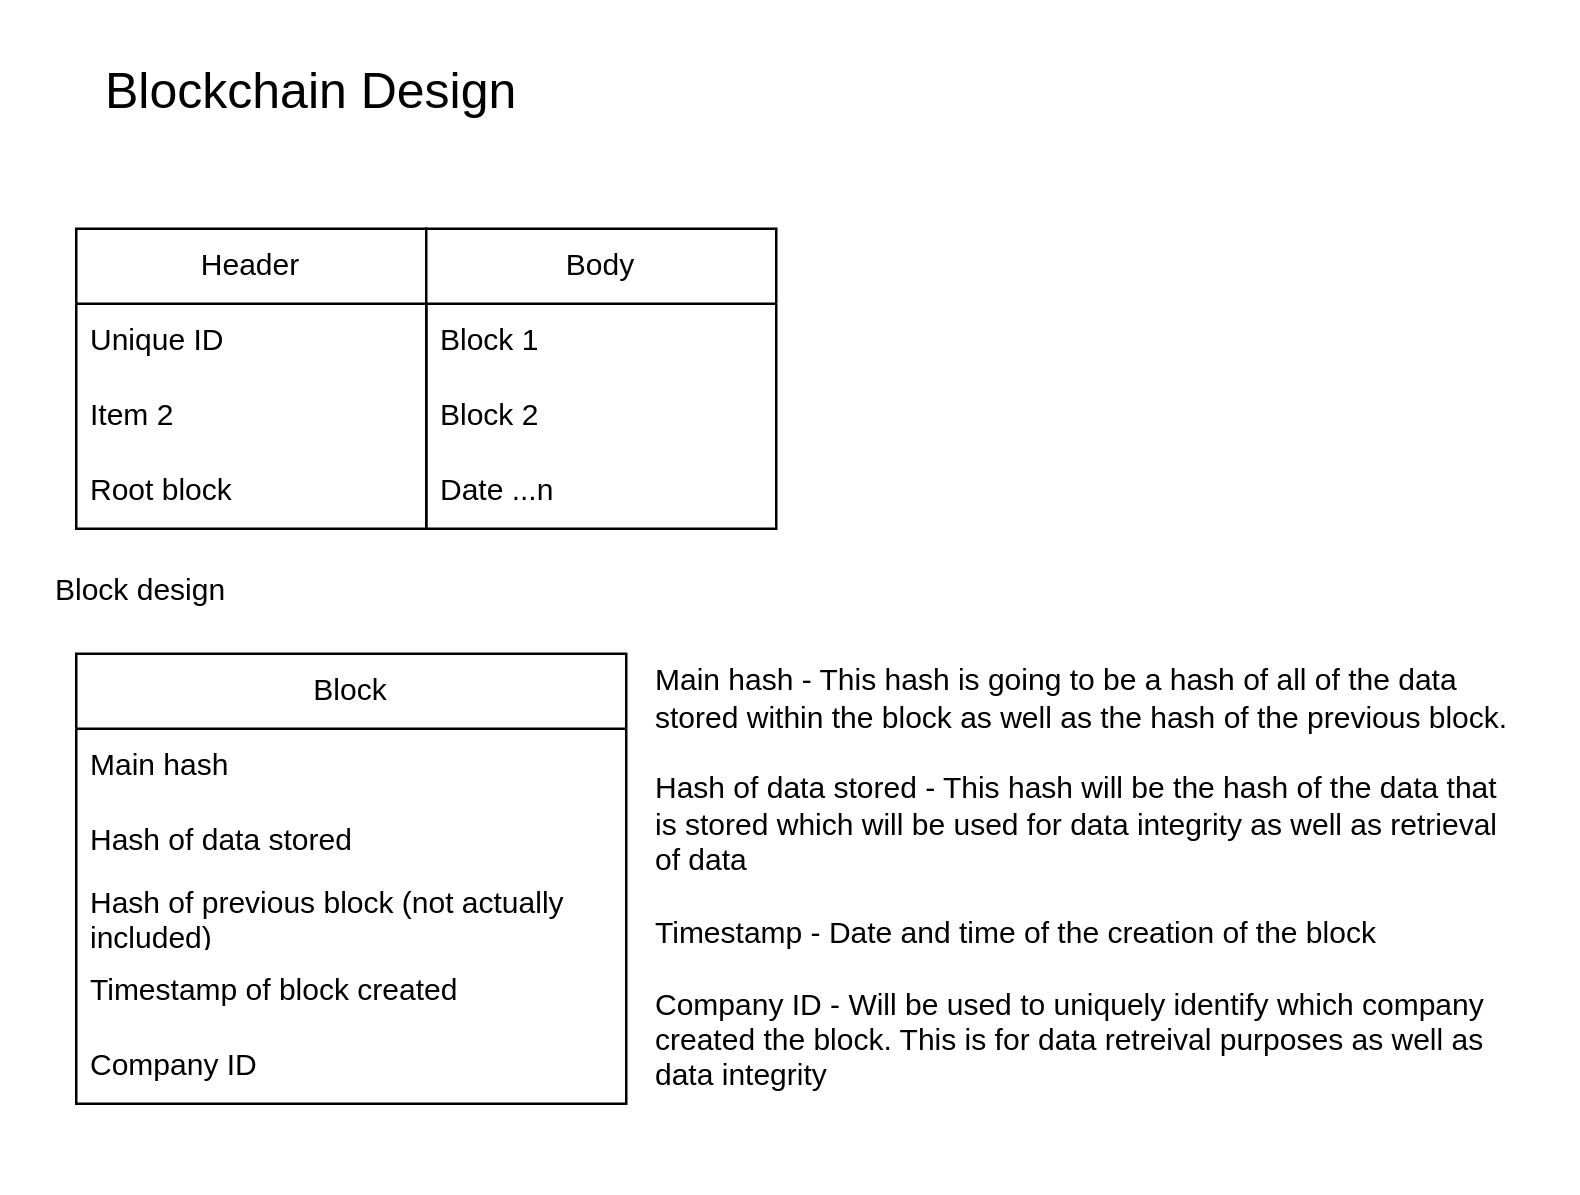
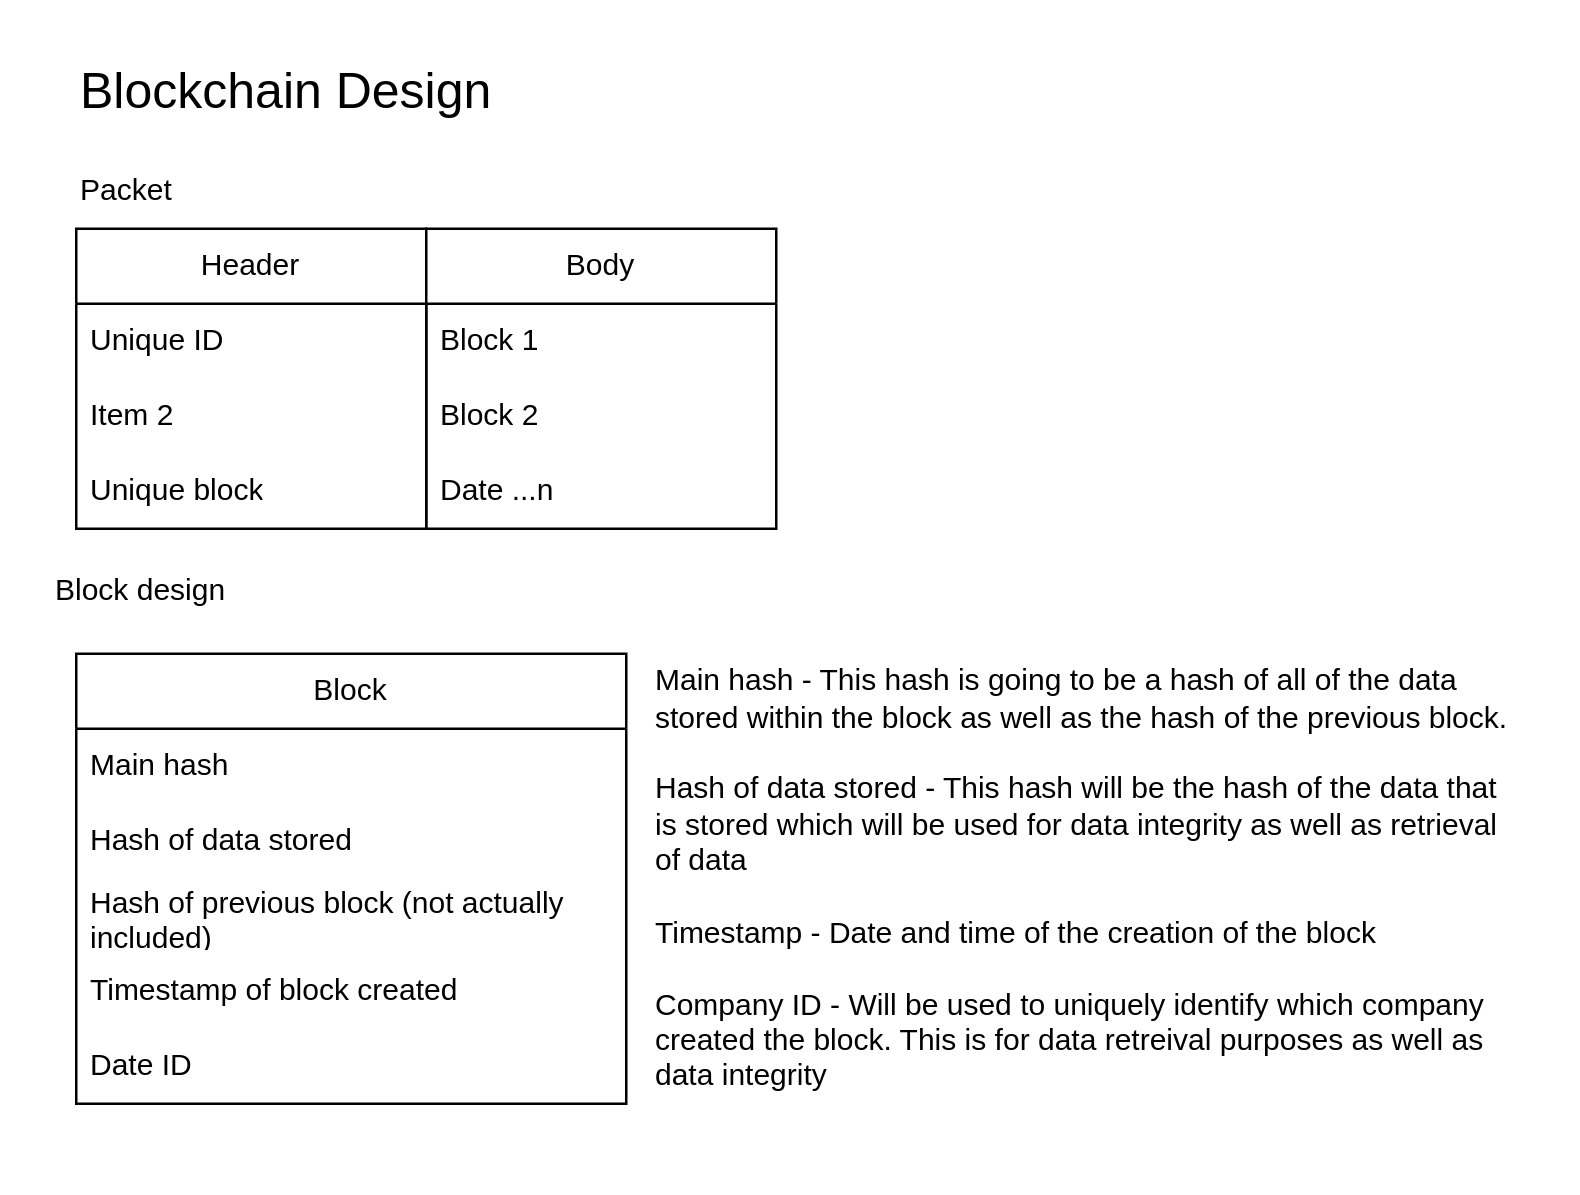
node "Blockchain Design": moved (314, 89) -> (289, 89)
node "Packet": added
node "Root block": label "Root block" -> "Unique block"
node "Company ID": label "Company ID" -> "Date ID"
